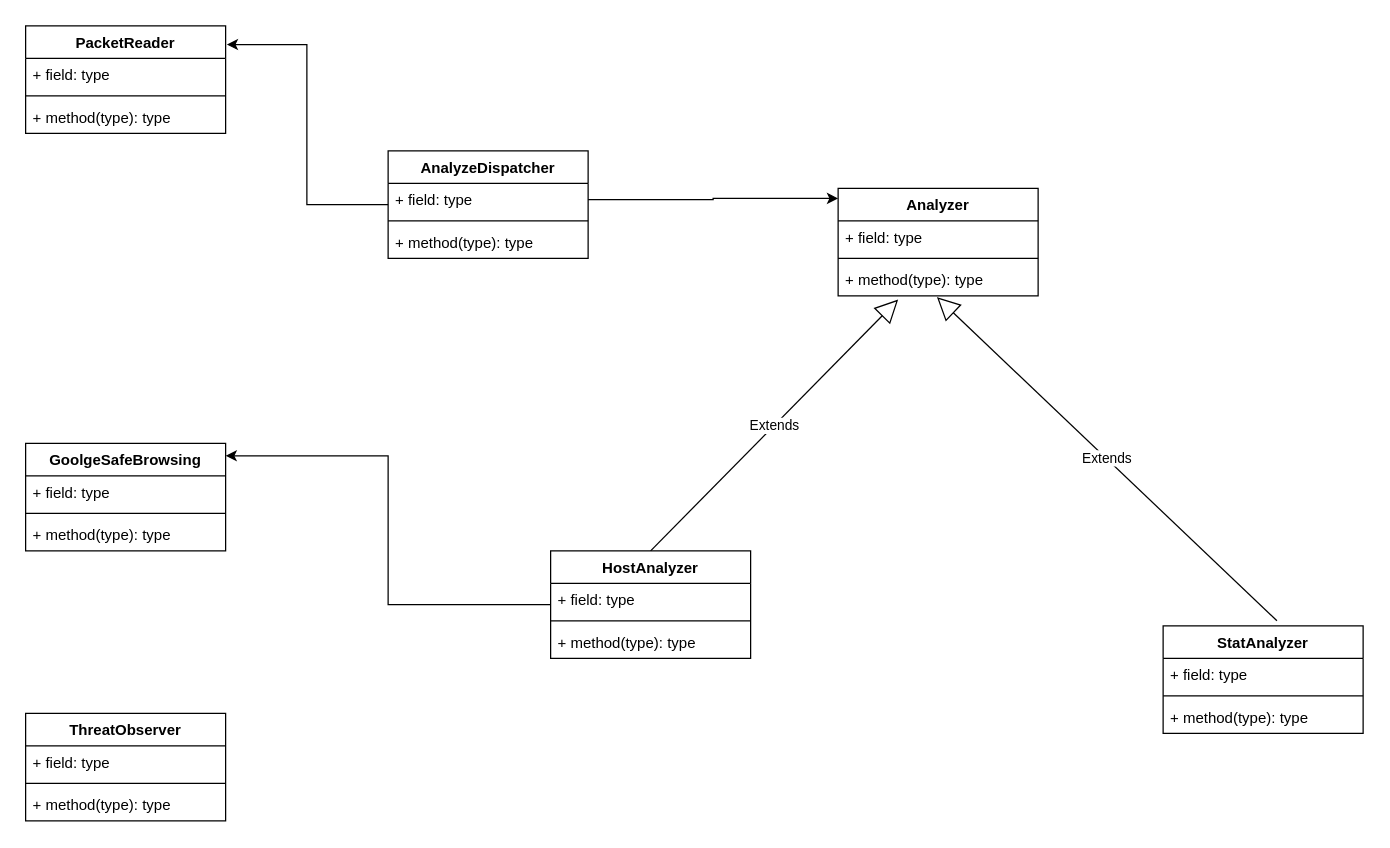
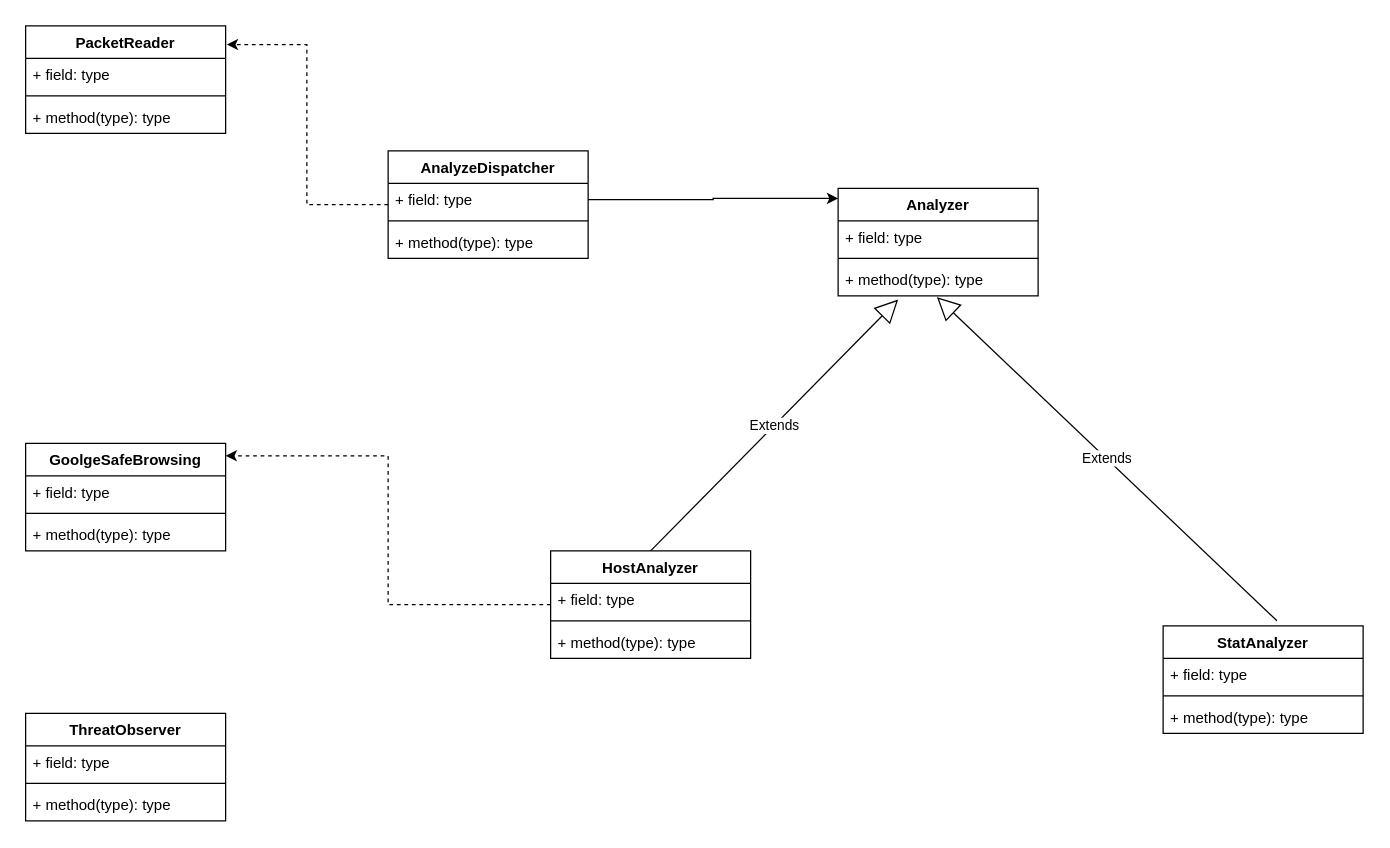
edge "AnalyzeDispatcher" -> "PacketReader": style solid -> dashed
edge "HostAnalyzer" -> "GoolgeSafeBrowsing": style solid -> dashed
